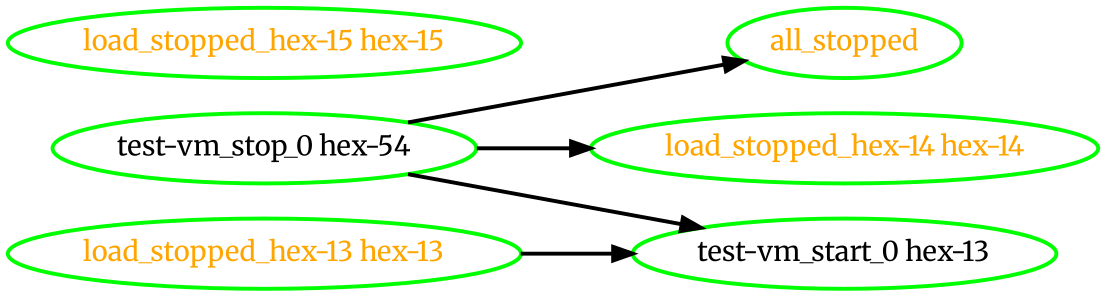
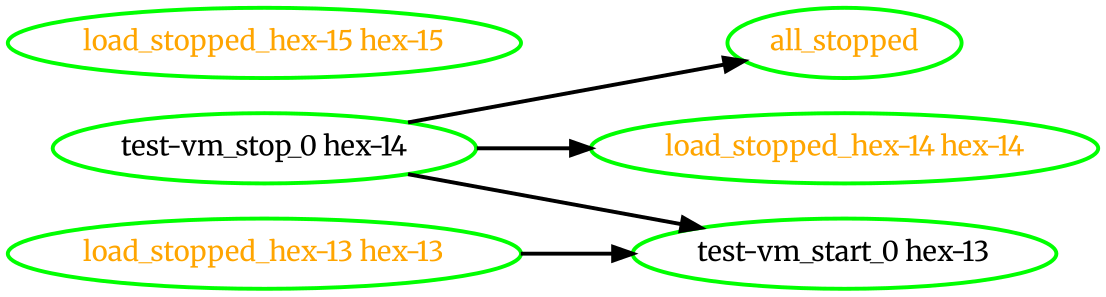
node "test-vm_stop_0 hex-54": label "test-vm_stop_0 hex-54" -> "test-vm_stop_0 hex-14"
